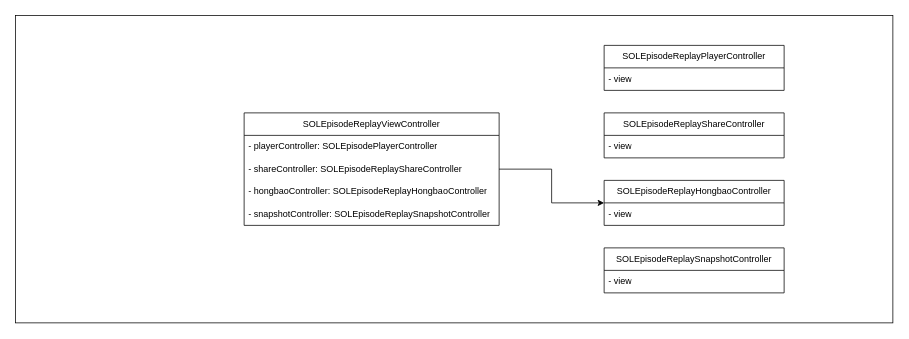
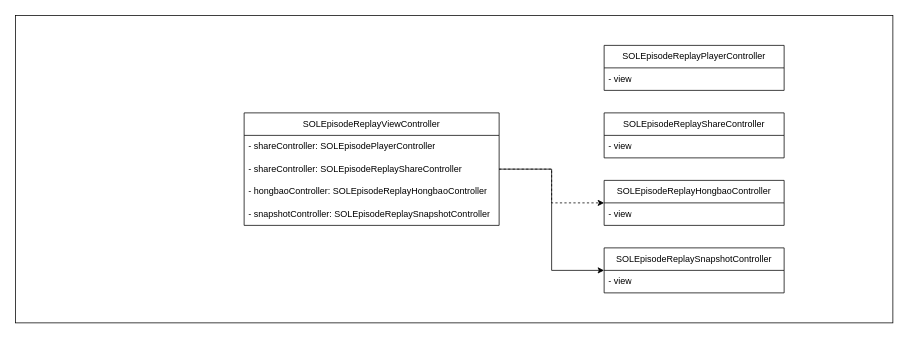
node "- playerController: SOLEpisodePlayerController": label "- playerController: SOLEpisodePlayerController" -> "- shareController: SOLEpisodePlayerController"
edge "SOLEpisodeReplayViewController" -> "SOLEpisodeReplayHongbaoController": style solid -> dashed
edge "SOLEpisodeReplayViewController" -> "SOLEpisodeReplaySnapshotController": added
